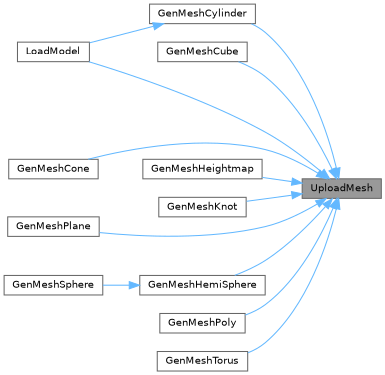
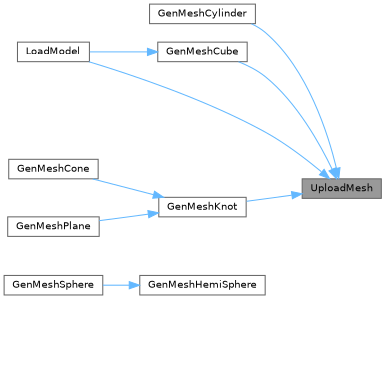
edge "LoadModel" -> "GenMeshCylinder": now "LoadModel" -> "GenMeshCube"
edge "GenMeshCone" -> "UploadMesh": now "GenMeshCone" -> "GenMeshKnot"
node "GenMeshHeightmap": removed
edge "GenMeshPlane" -> "UploadMesh": now "GenMeshPlane" -> "GenMeshKnot"
edge "GenMeshHemiSphere" -> "UploadMesh": removed
node "GenMeshPoly": removed
node "GenMeshTorus": removed
